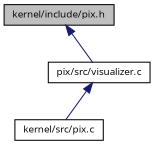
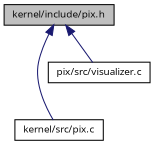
edge "kernel/src/pix.c" -> "pix/src/visualizer.c": now "kernel/src/pix.c" -> "kernel/include/pix.h"
